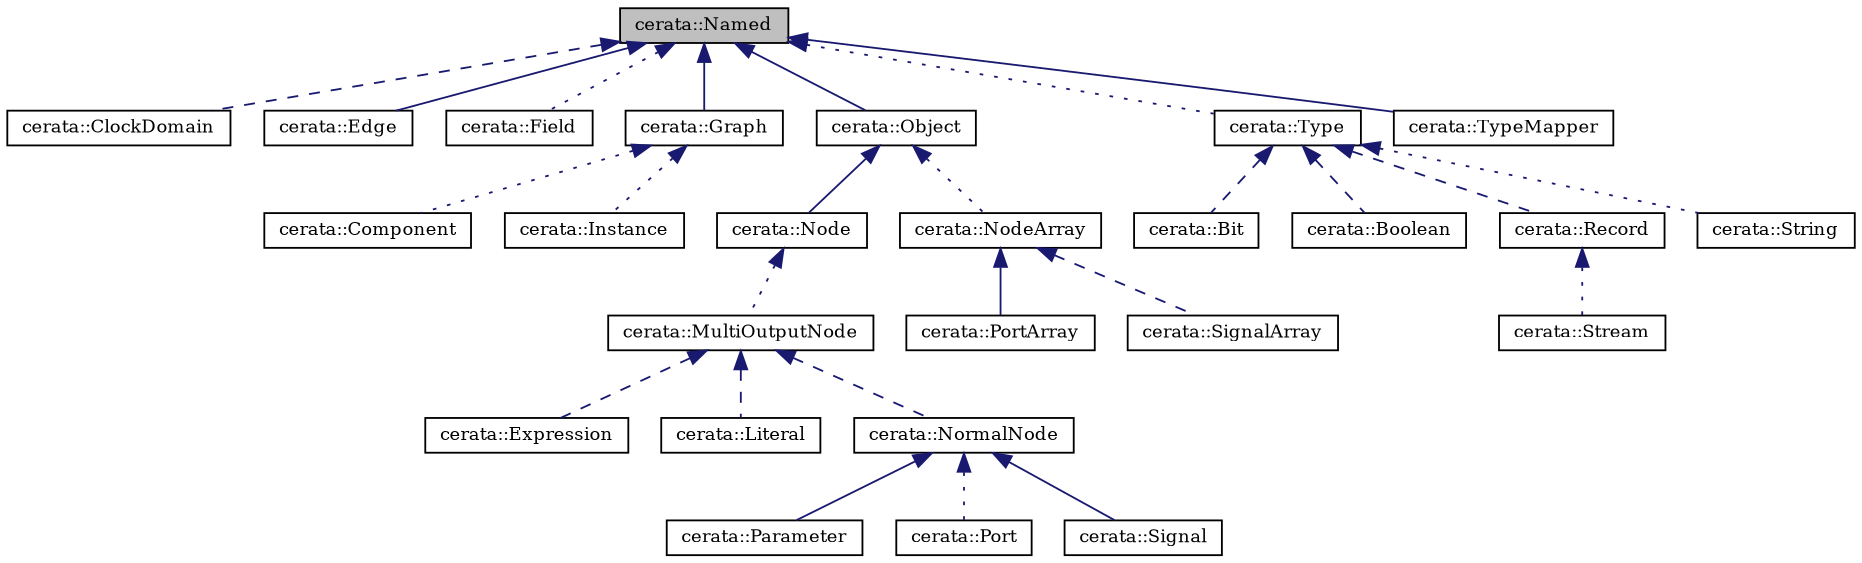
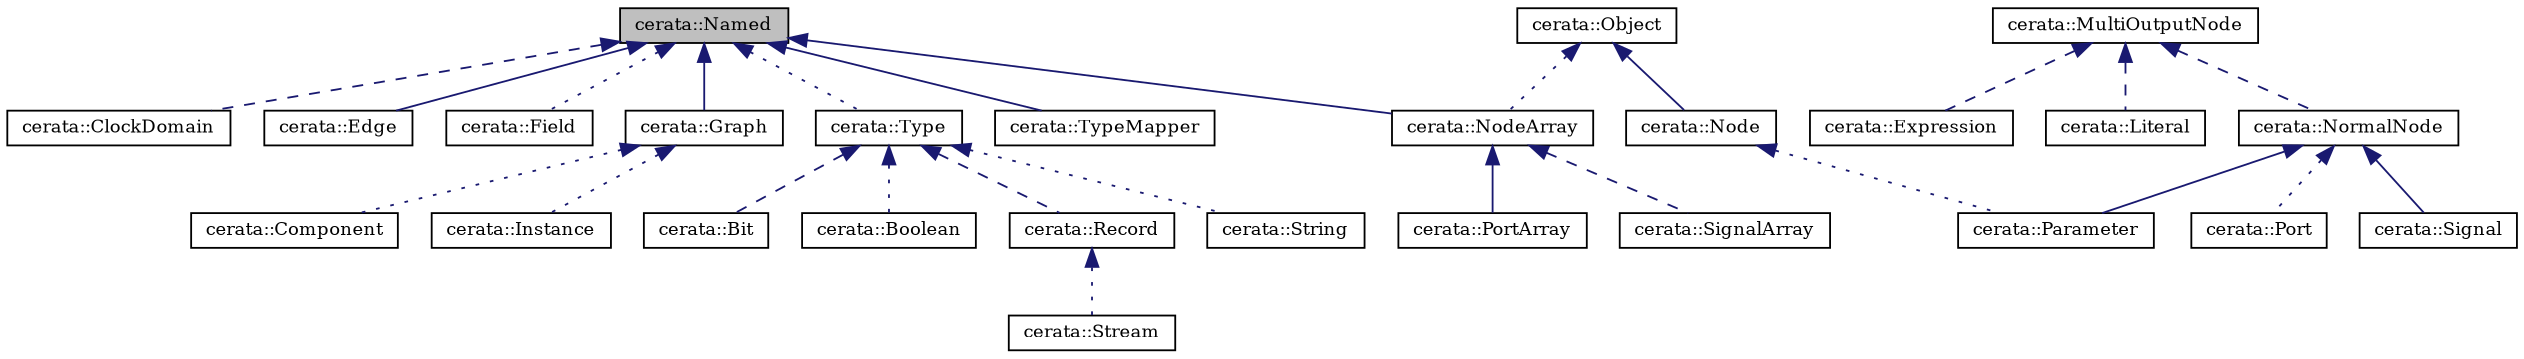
edge "cerata::Object" -> "cerata::Named": now "cerata::NodeArray" -> "cerata::Named"
edge "cerata::Boolean" -> "cerata::Type": style dashed -> dotted
edge "cerata::MultiOutputNode" -> "cerata::Node": now "cerata::Parameter" -> "cerata::Node"
